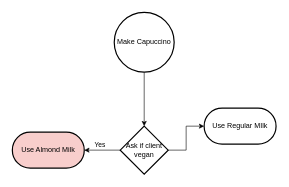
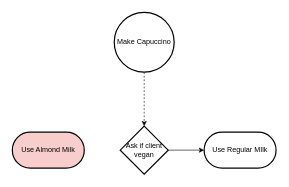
edge "Make Capuccino" -> "Ask if client vegan": style solid -> dashed
node "Use Regular MIlk": moved (240, 126) -> (240, 150)
edge "Ask if client vegan" -> "Use Almond Milk": removed, label "Yes"
